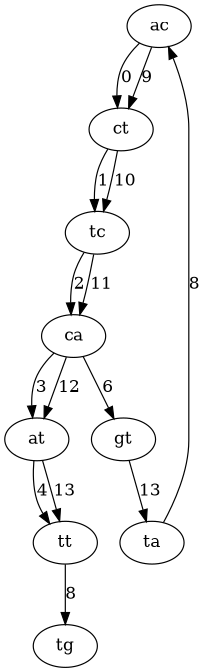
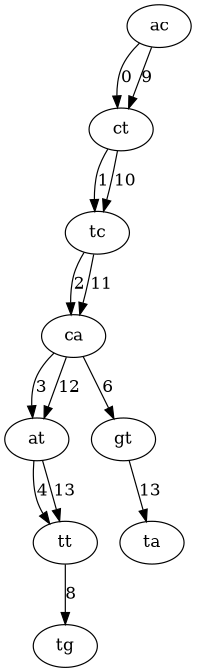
edge "ta" -> "ac": removed, label "8"
